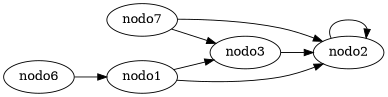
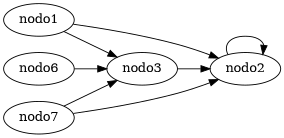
edge "nodo6" -> "nodo1": now "nodo6" -> "nodo3"
